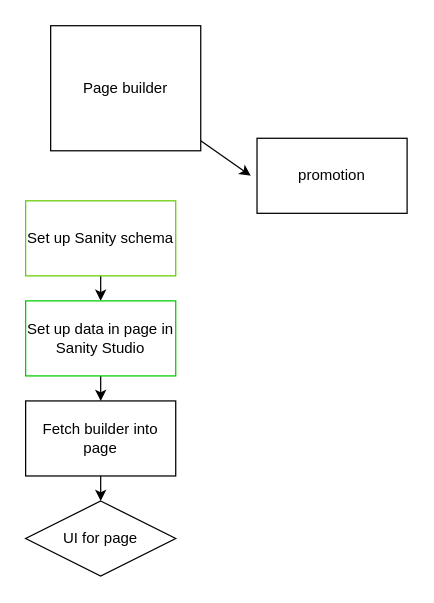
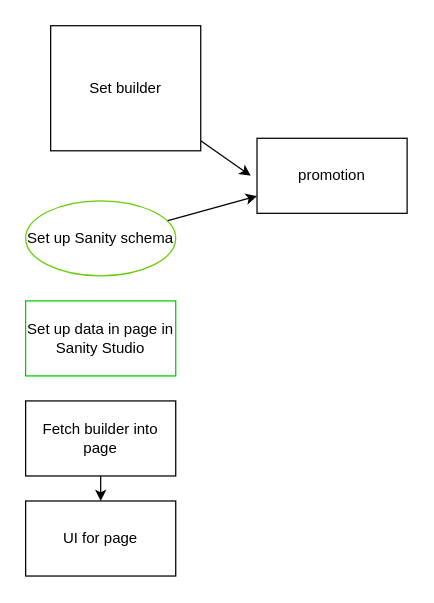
node "Page builder": label "Page builder" -> "Set builder"
node "Set up Sanity schema": shape rectangle -> ellipse
edge "Set up Sanity schema" -> "Set up data in page in Sanity Studio": now "Set up Sanity schema" -> "promotion"
edge "Set up data in page in Sanity Studio" -> "Fetch builder into page": removed
node "UI for page": shape diamond -> rectangle
